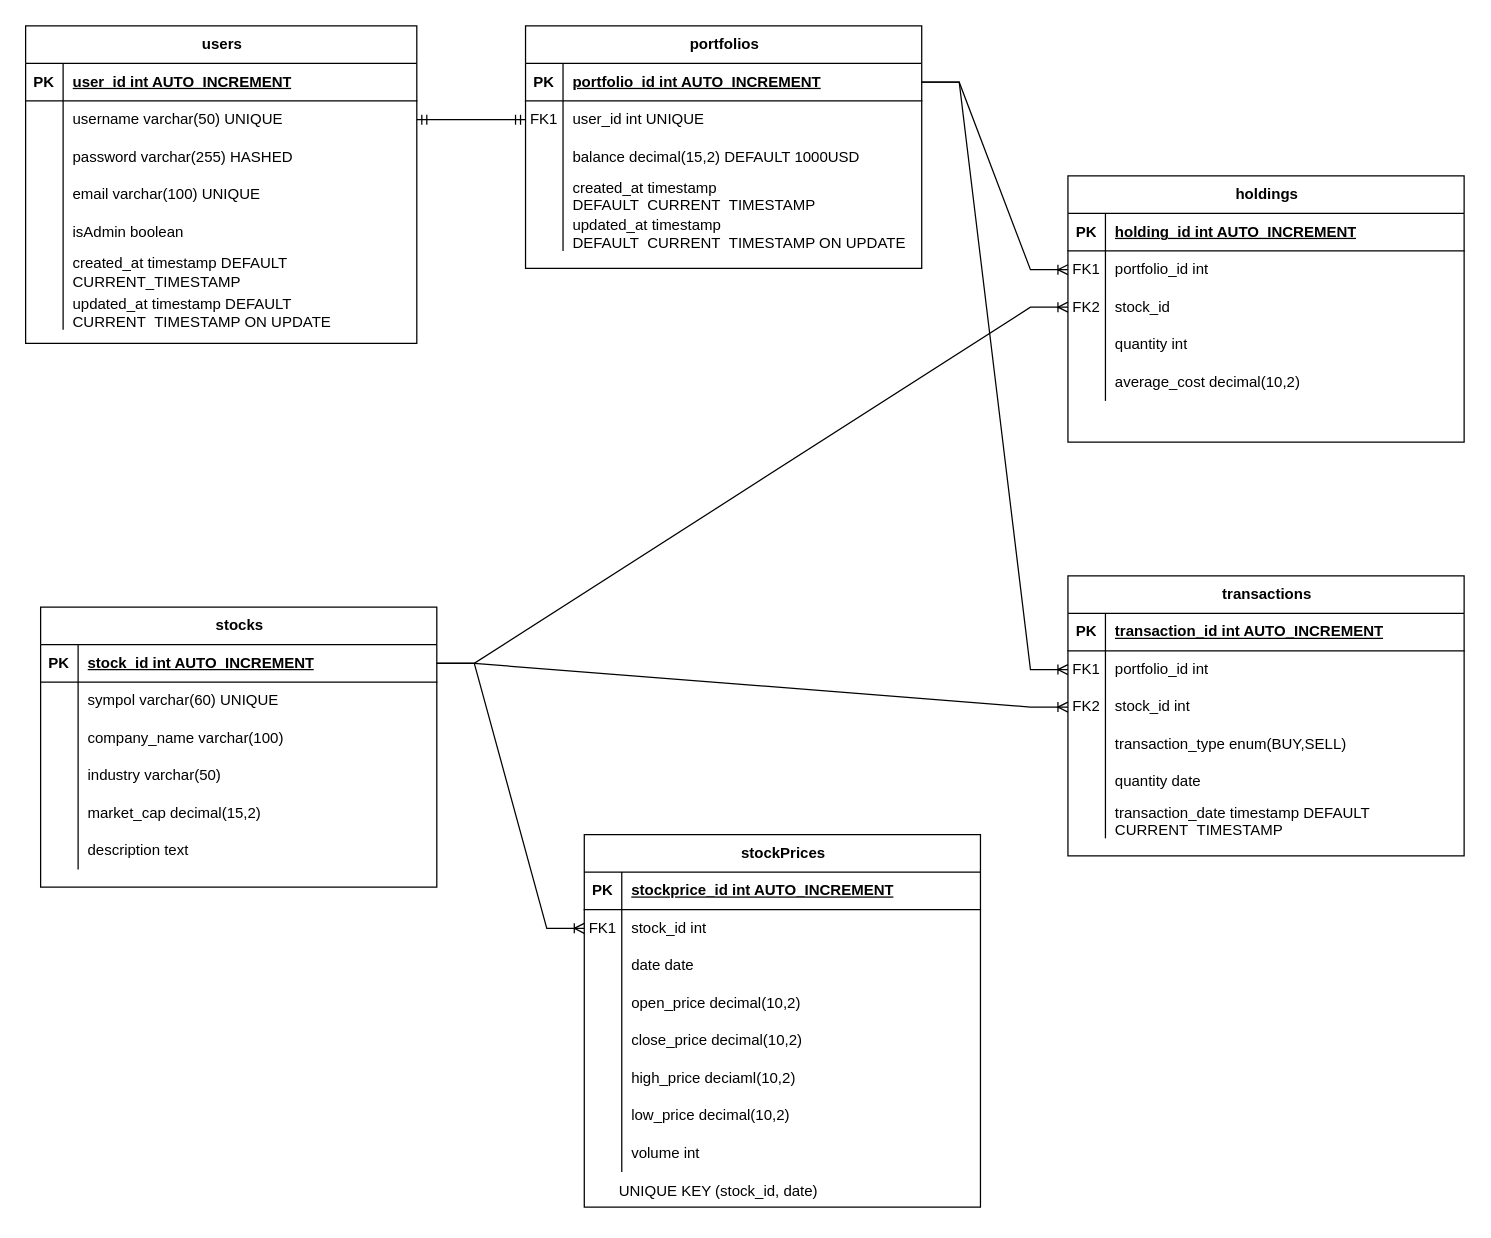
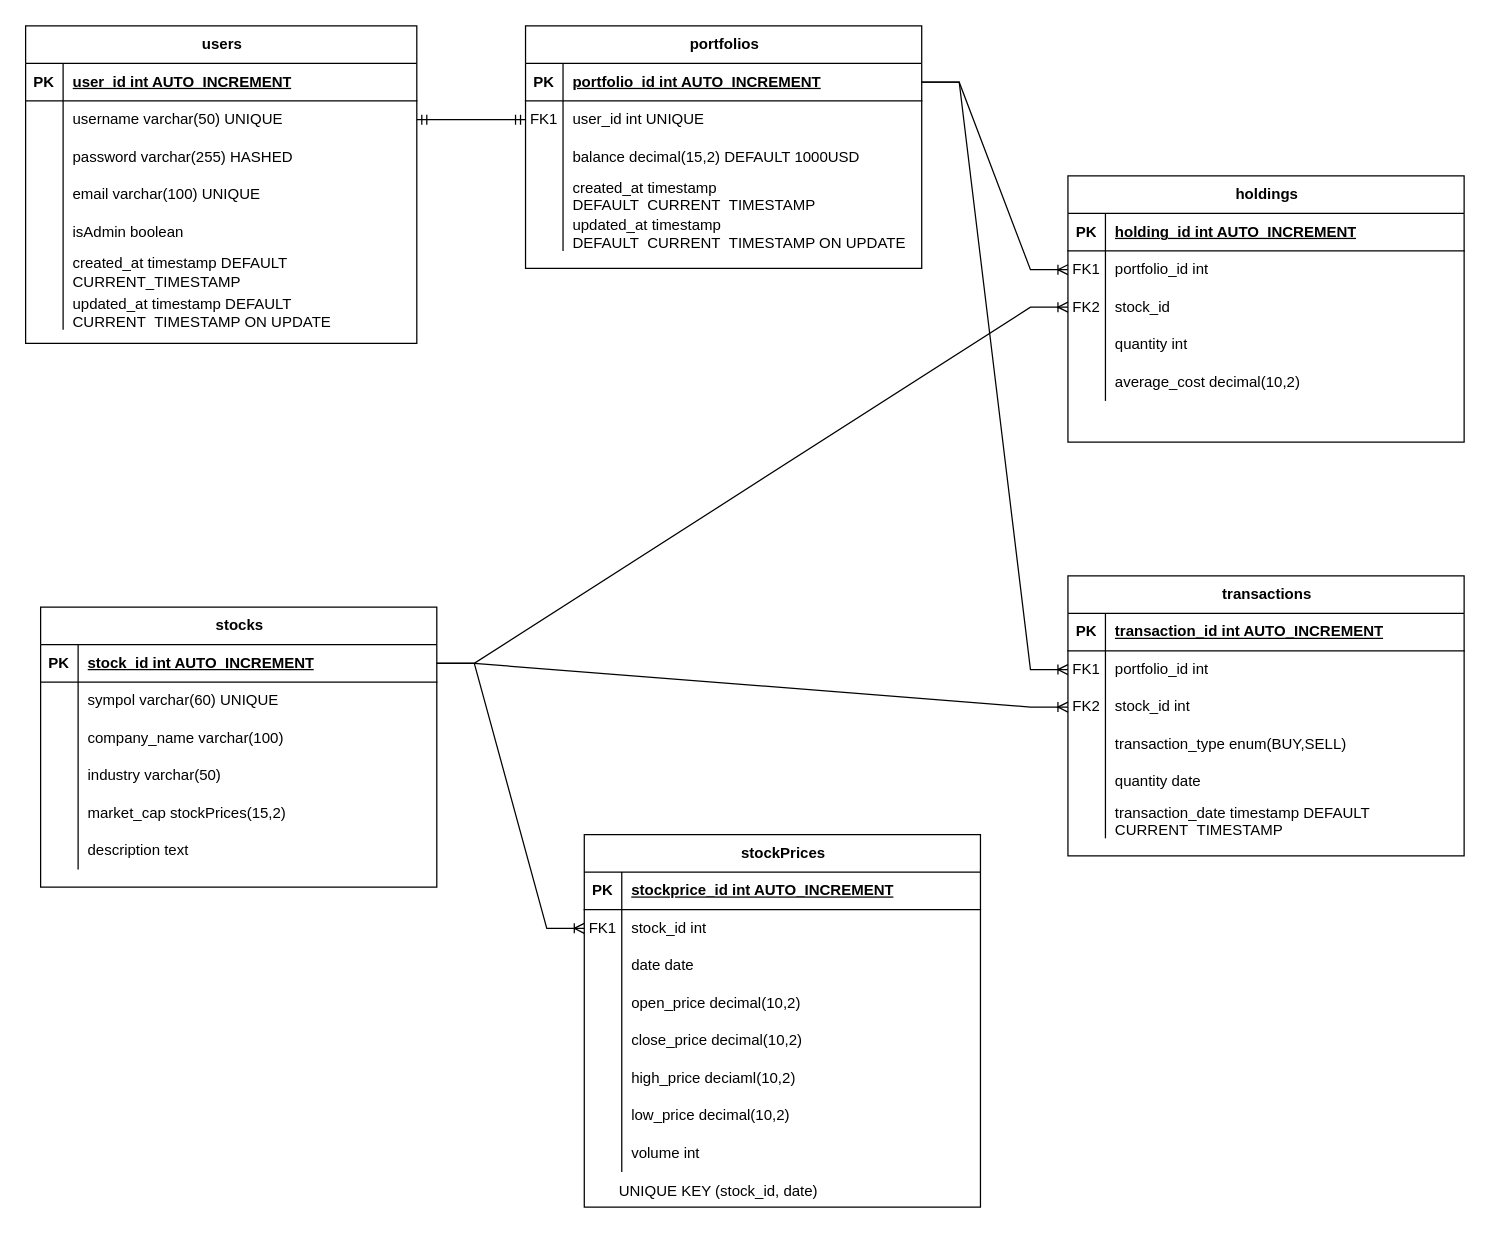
node "market_cap decimal(15,2)": label "market_cap decimal(15,2)" -> "market_cap stockPrices(15,2)"
